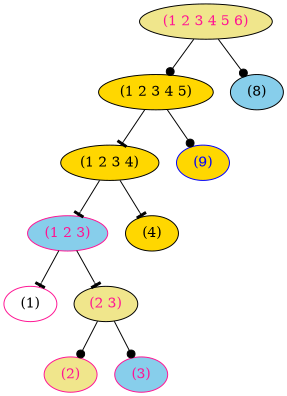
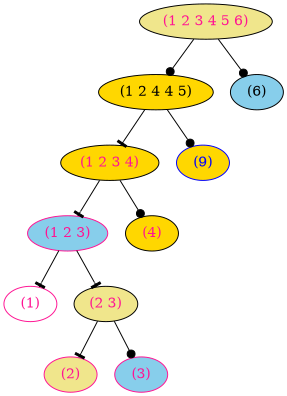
node "(1 2 3 4 5)": label "(1 2 3 4 5)" -> "(1 2 4 4 5)"
node "(8)": label "(8)" -> "(6)"
node "(1 2 3 4)": fontcolor black -> deeppink
edge "(1 2 3 4)" -> "(4)": arrowhead tee -> dot
node "(4)": fontcolor black -> deeppink
node "(1)": fontcolor black -> deeppink
edge "(2 3)" -> "(2)": arrowhead dot -> tee
